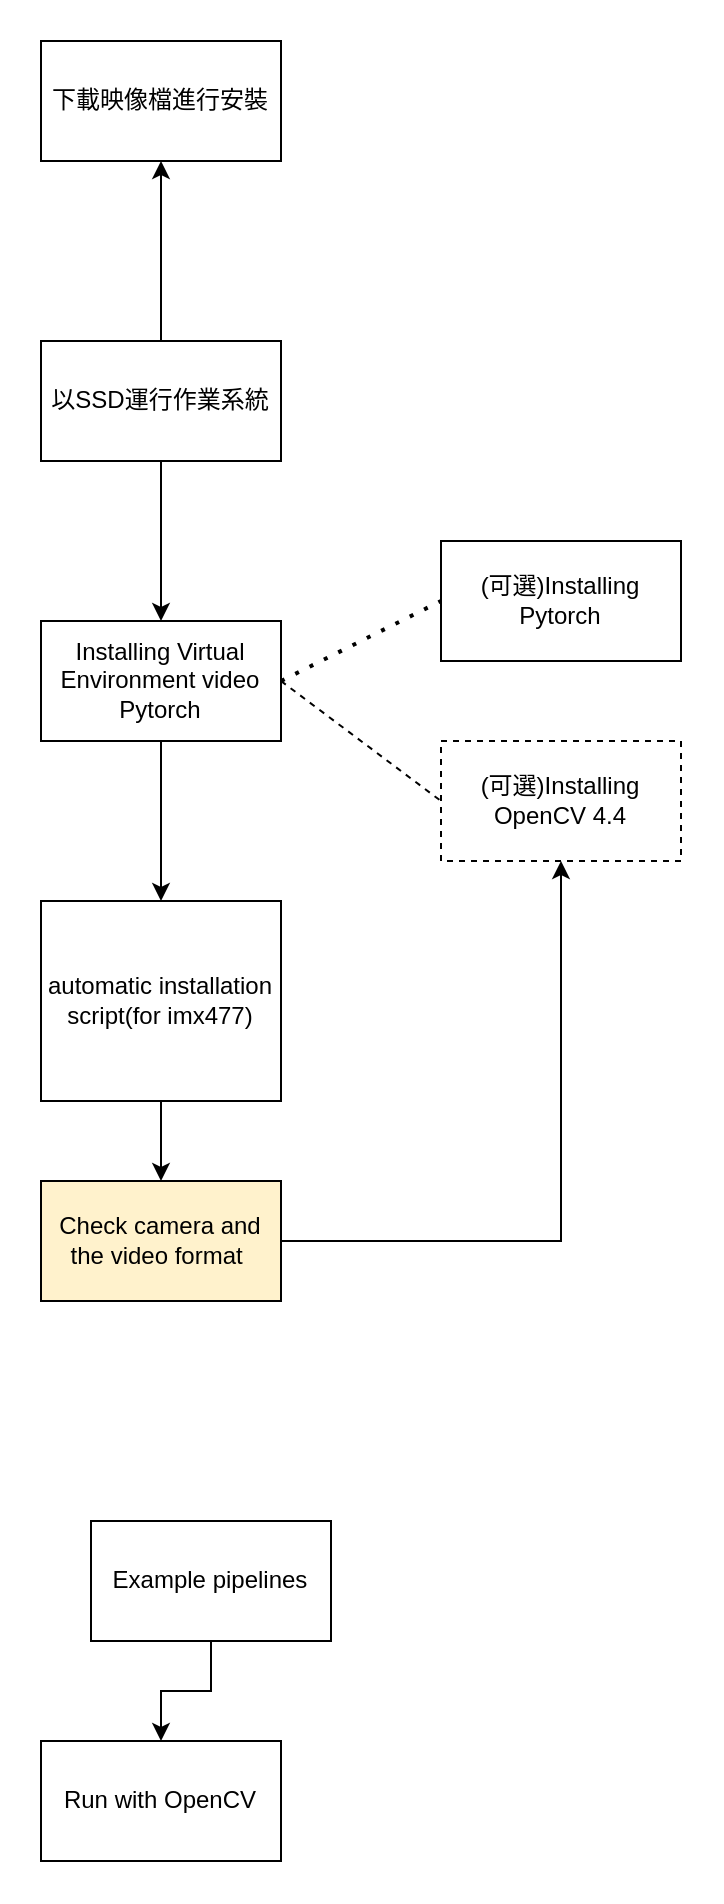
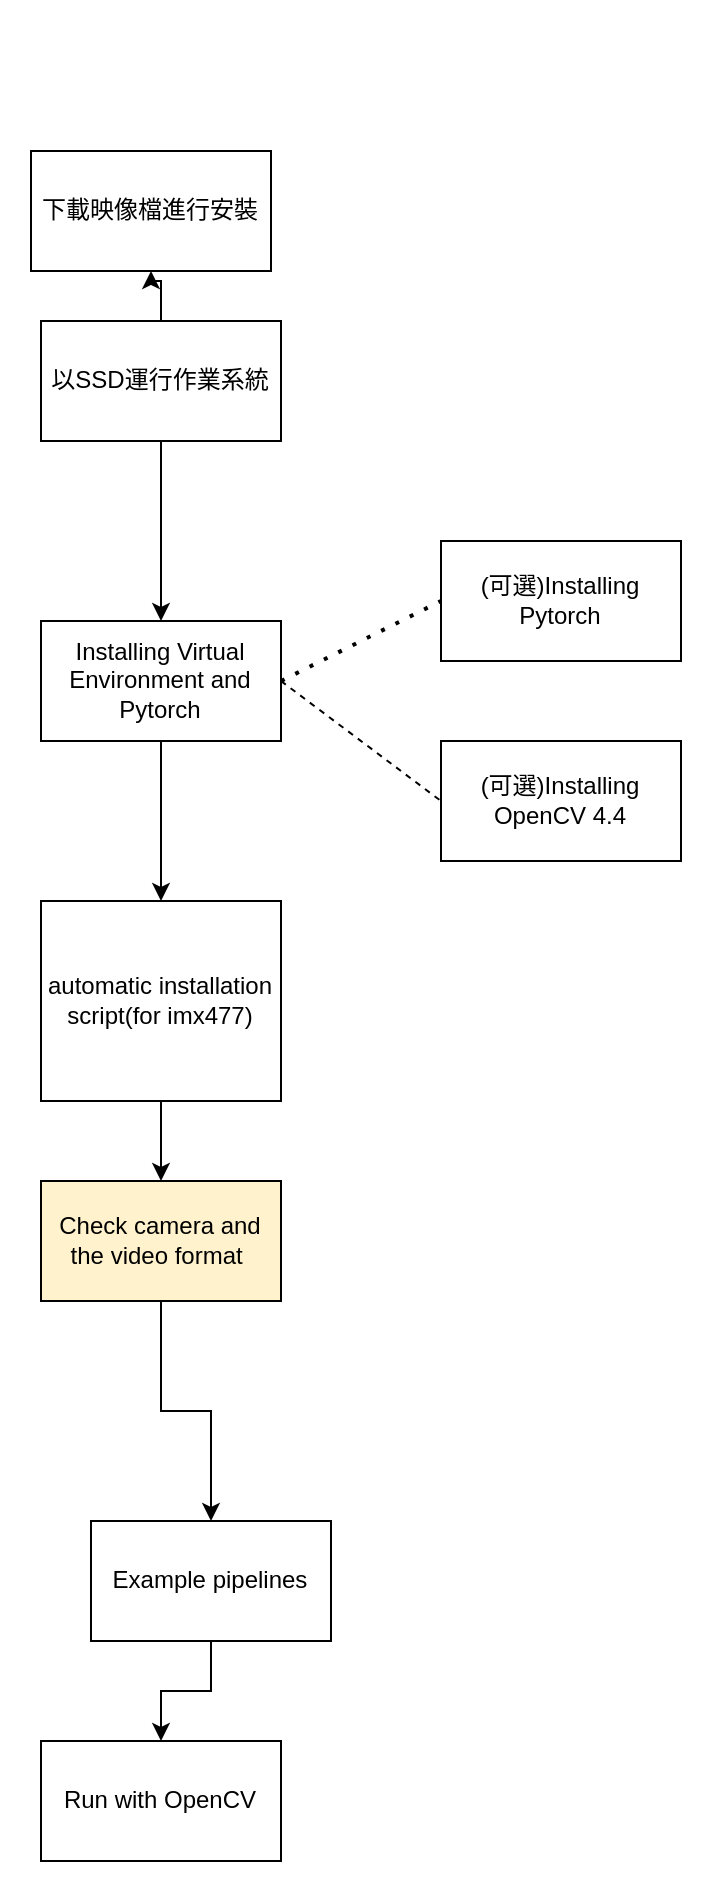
node "下載映像檔進行安裝": moved (161, 101) -> (151, 211)
node "以SSD運行作業系統": moved (161, 401) -> (161, 381)
node "Installing Virtual Environment video Pytorch": label "Installing Virtual Environment video Pytorch" -> "Installing Virtual Environment and Pytorch"
node "(可選)Installing OpenCV 4.4": style dashed -> solid
edge "Check camera and the video format" -> "(可選)Installing OpenCV 4.4": now "Check camera and the video format" -> "Example pipelines"
